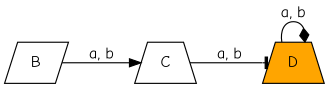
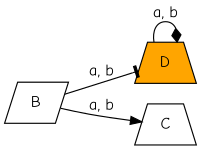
edge "C" -> "D": now "B" -> "D"
